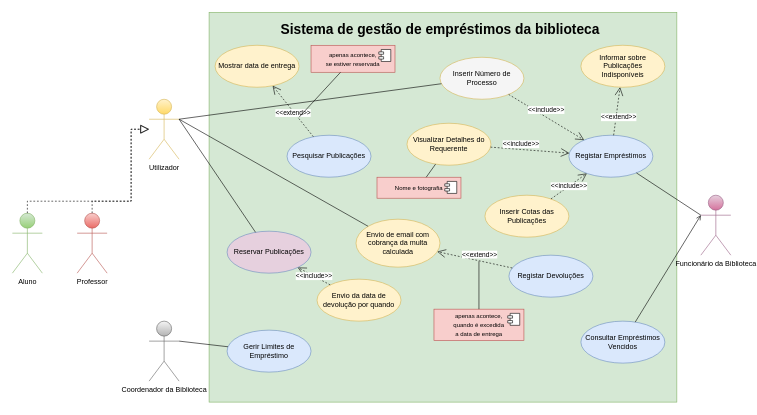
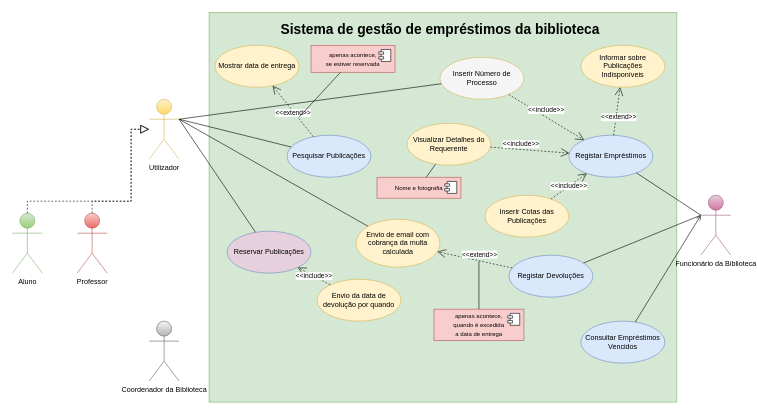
edge "Utilizador" -- "Pesquisar Publicações": added
edge "Funcionário da Biblioteca" -- "Registar Devoluções": added
edge "Coordenador da Biblioteca" -- "Gerir Limites de Empréstimo": removed
node "Gerir Limites de Empréstimo": removed
